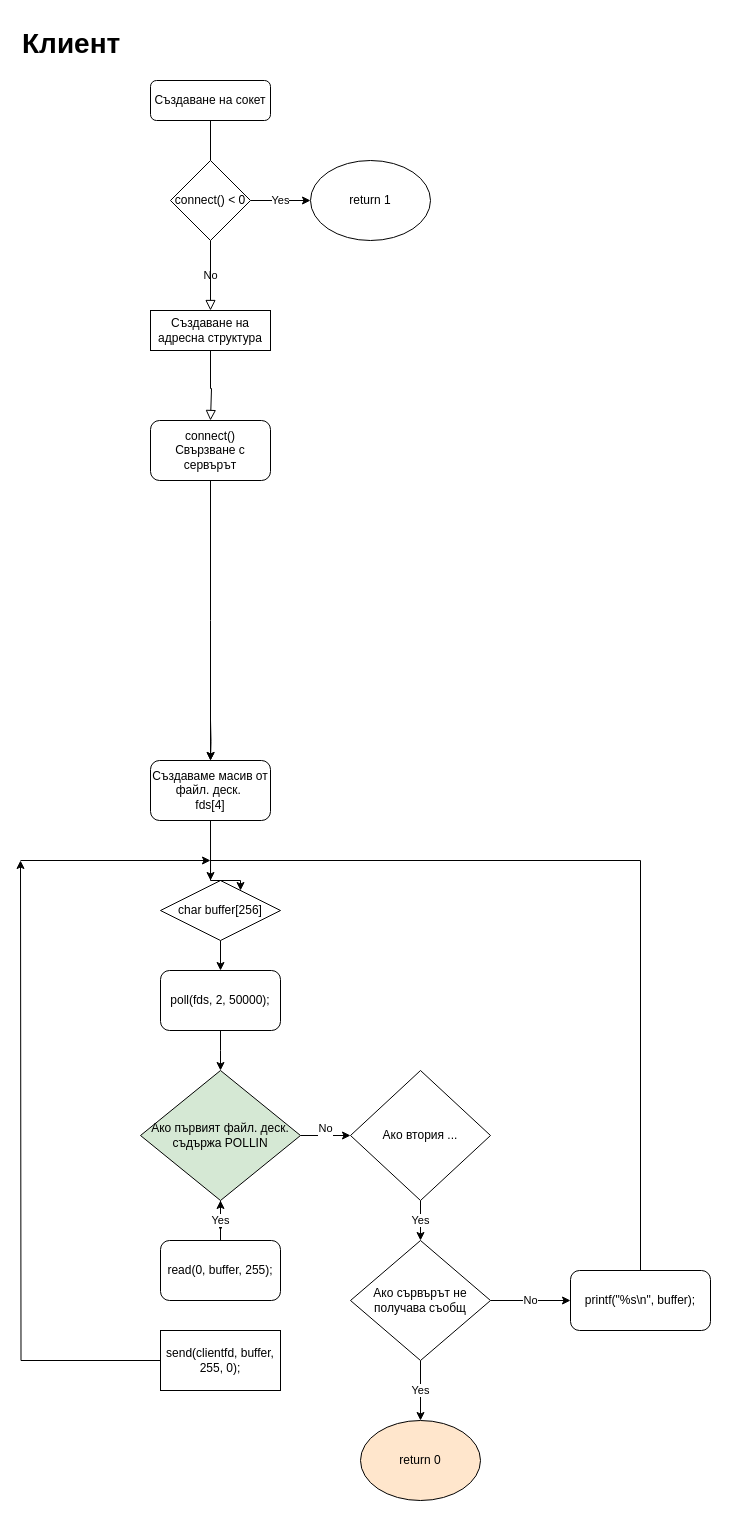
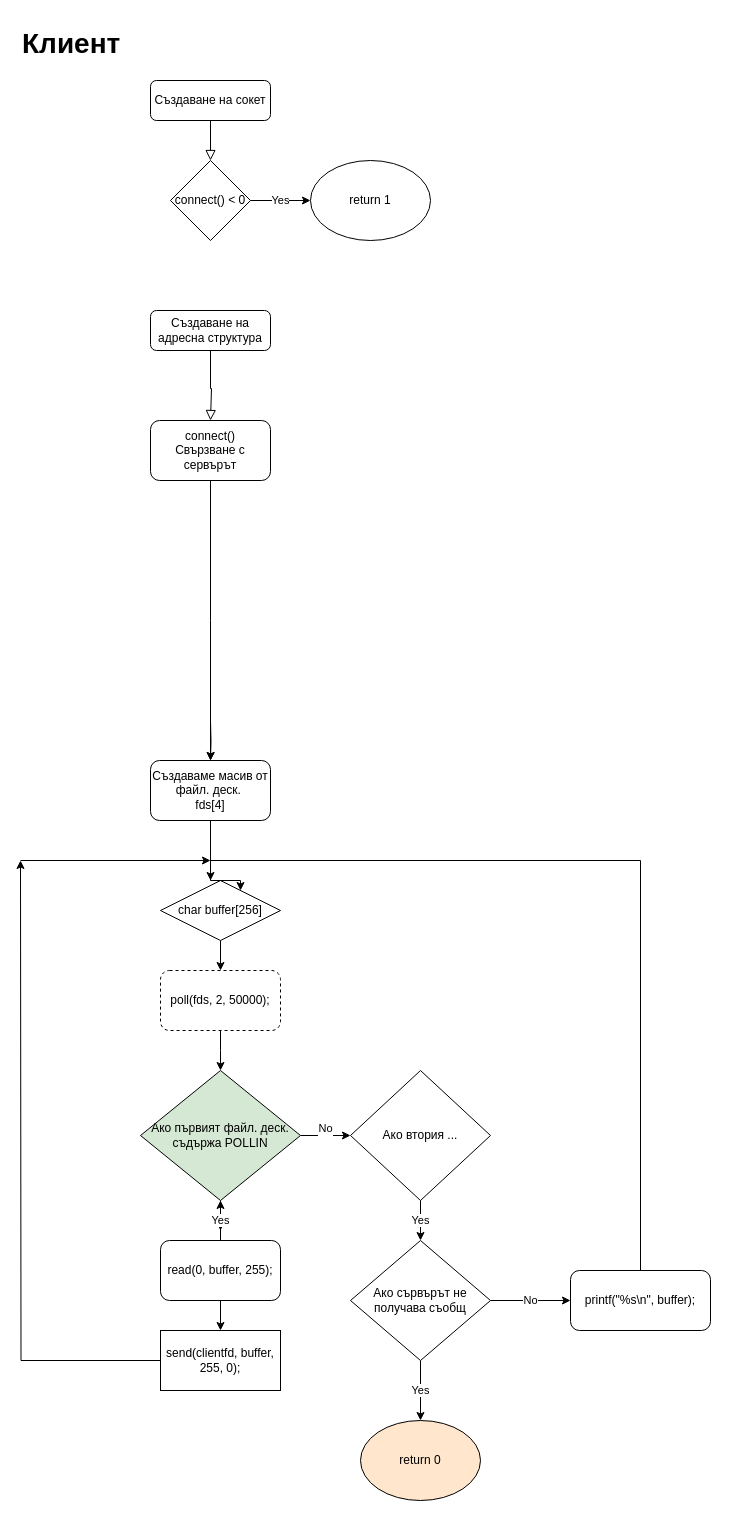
edge "Създаване на сокет" -- "connect() < 0": arrowhead none -> block
edge "connect() < 0" -> "Създаване на адресна структура": removed, label "No"
node "Създаване на адресна структура": shape rectangle -> rounded rectangle
node "poll(fds, 2, 50000);": style solid -> dashed
edge "read(0, buffer, 255);" -> "send(clientfd, buffer, 255, 0);": added
